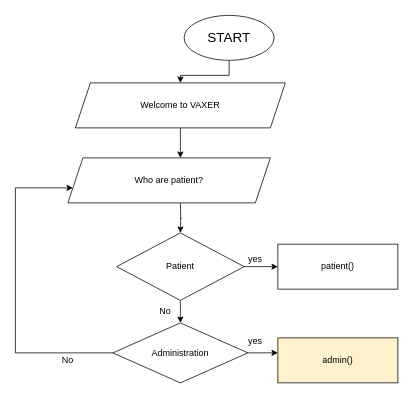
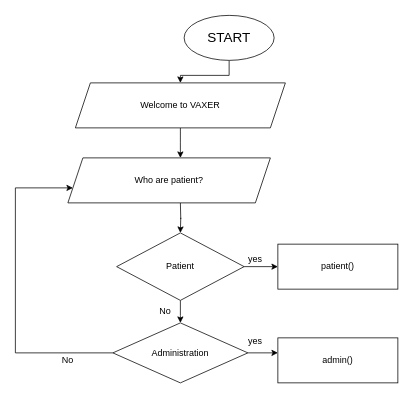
node "admin()": fillcolor #fff2cc -> #ffffff
